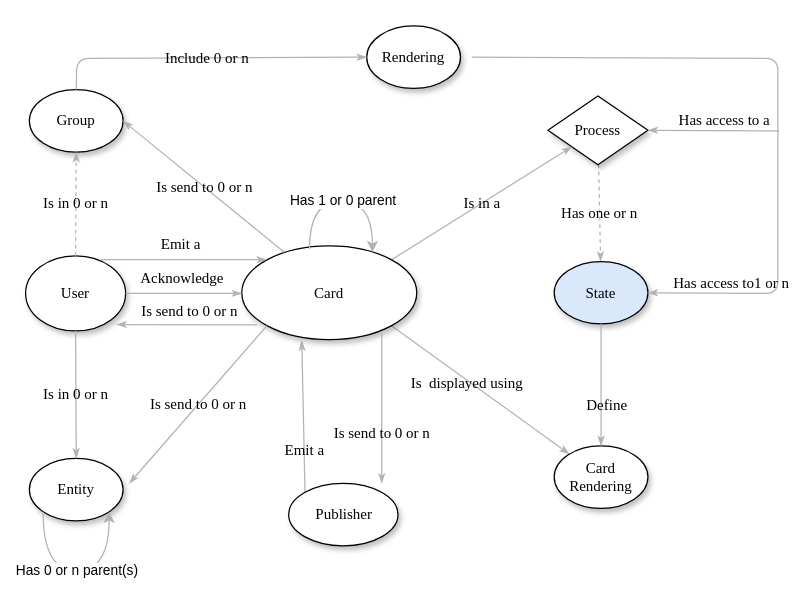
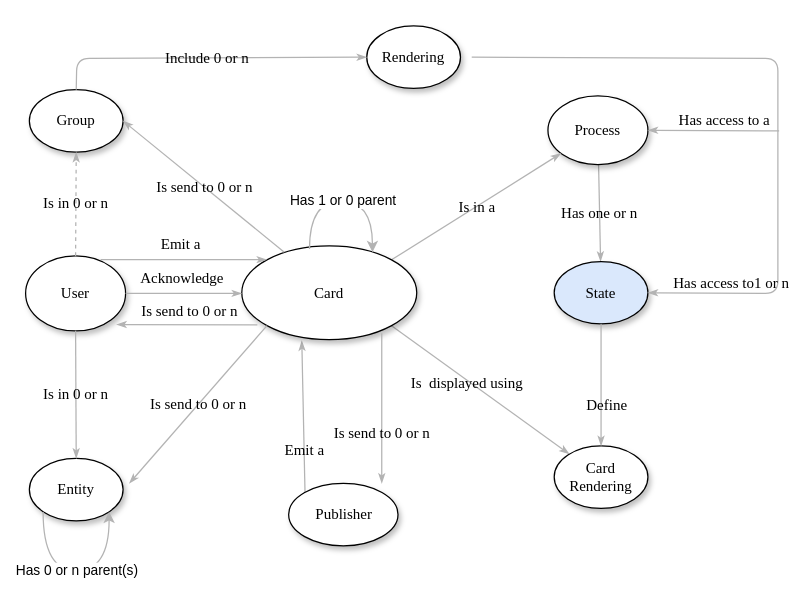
node "Process": shape diamond -> ellipse
edge "Process" -> "State": style dashed -> solid
